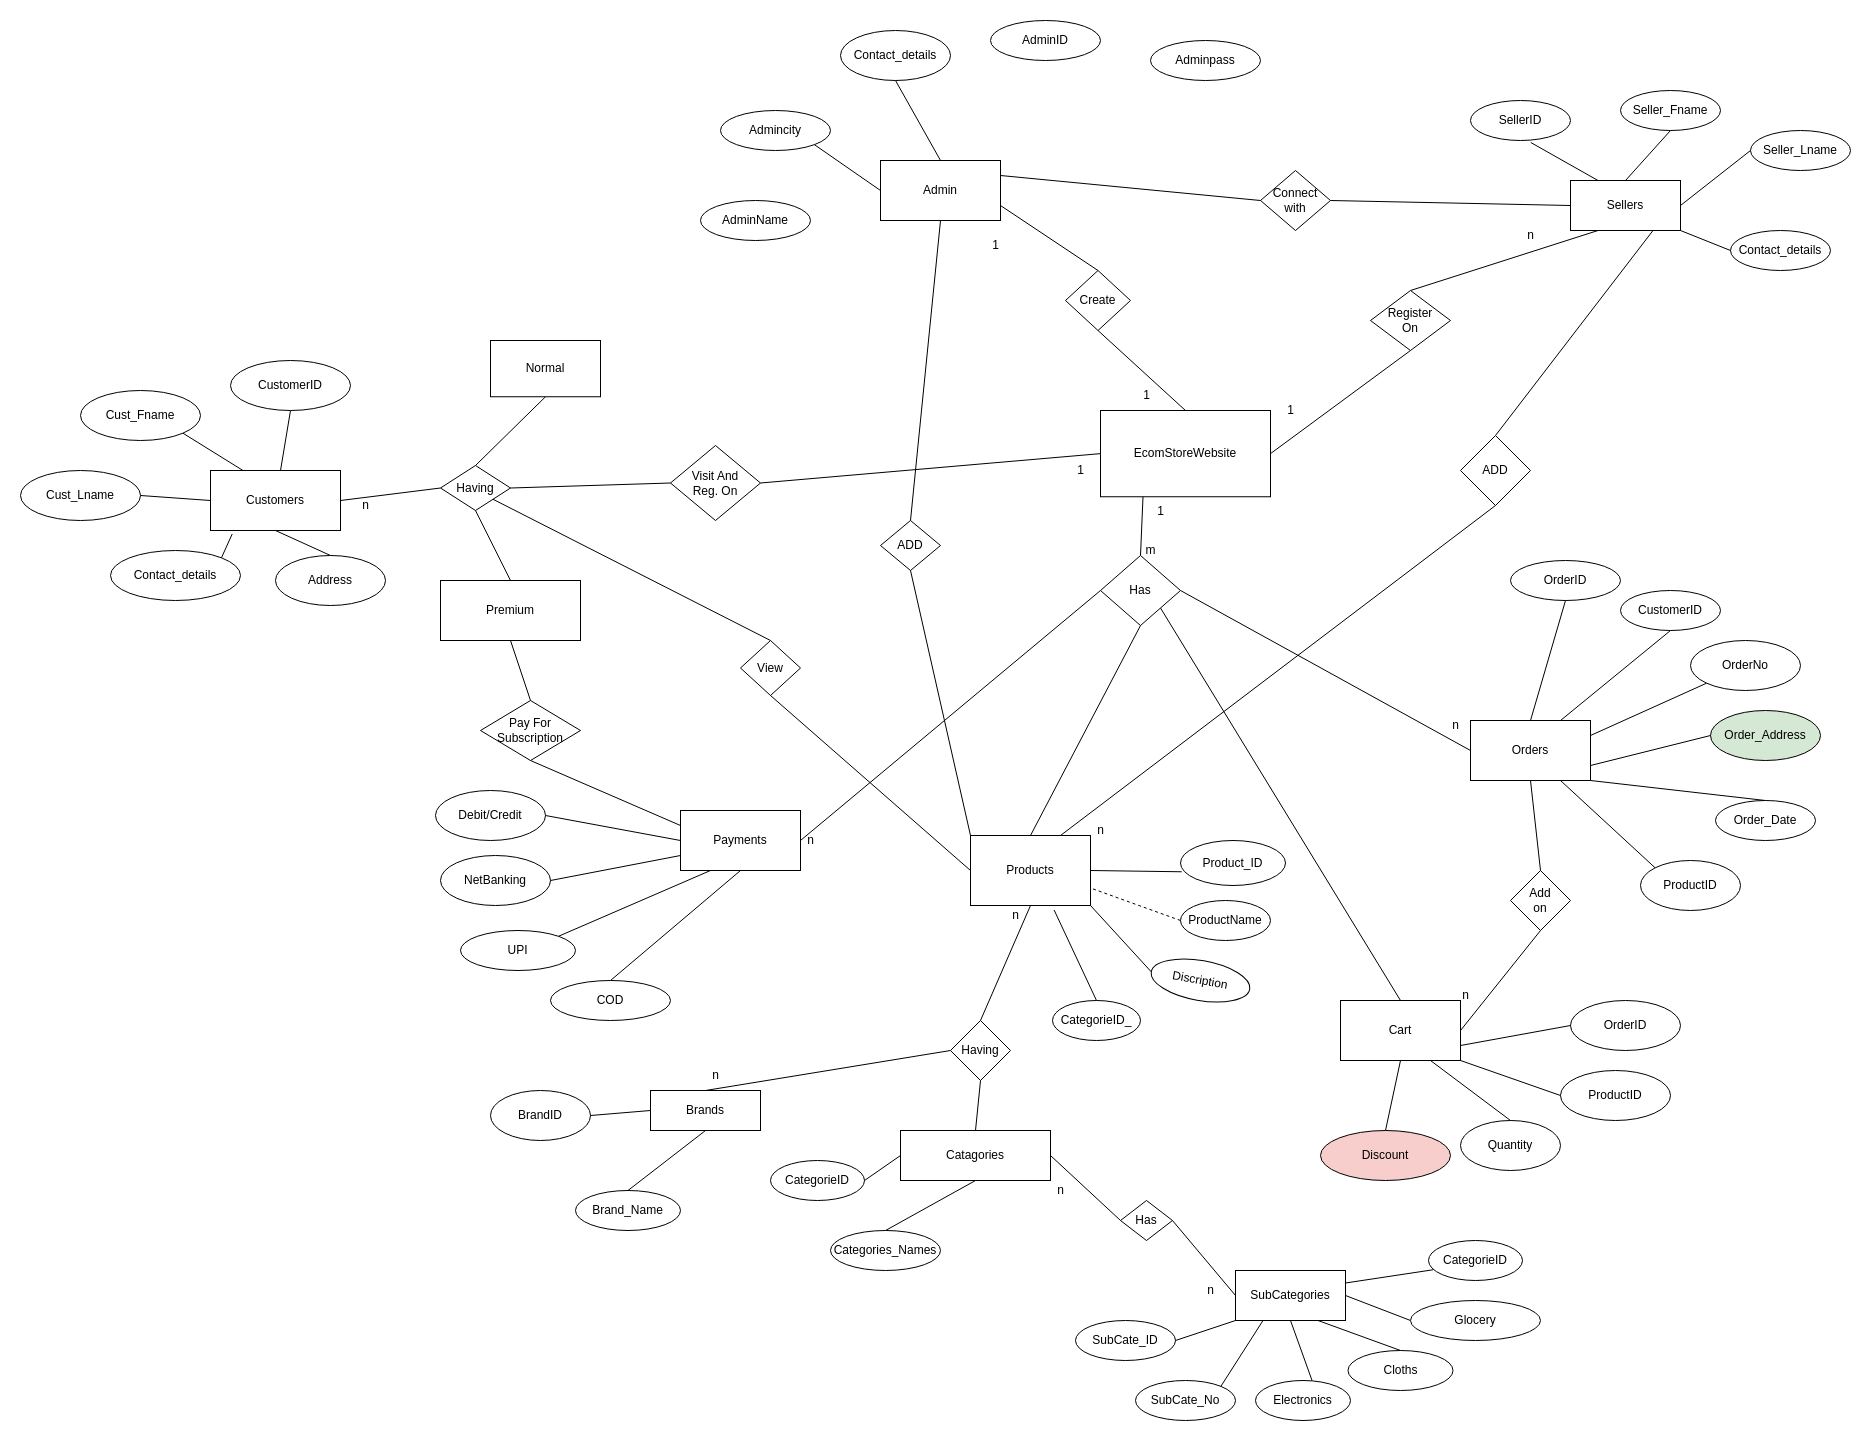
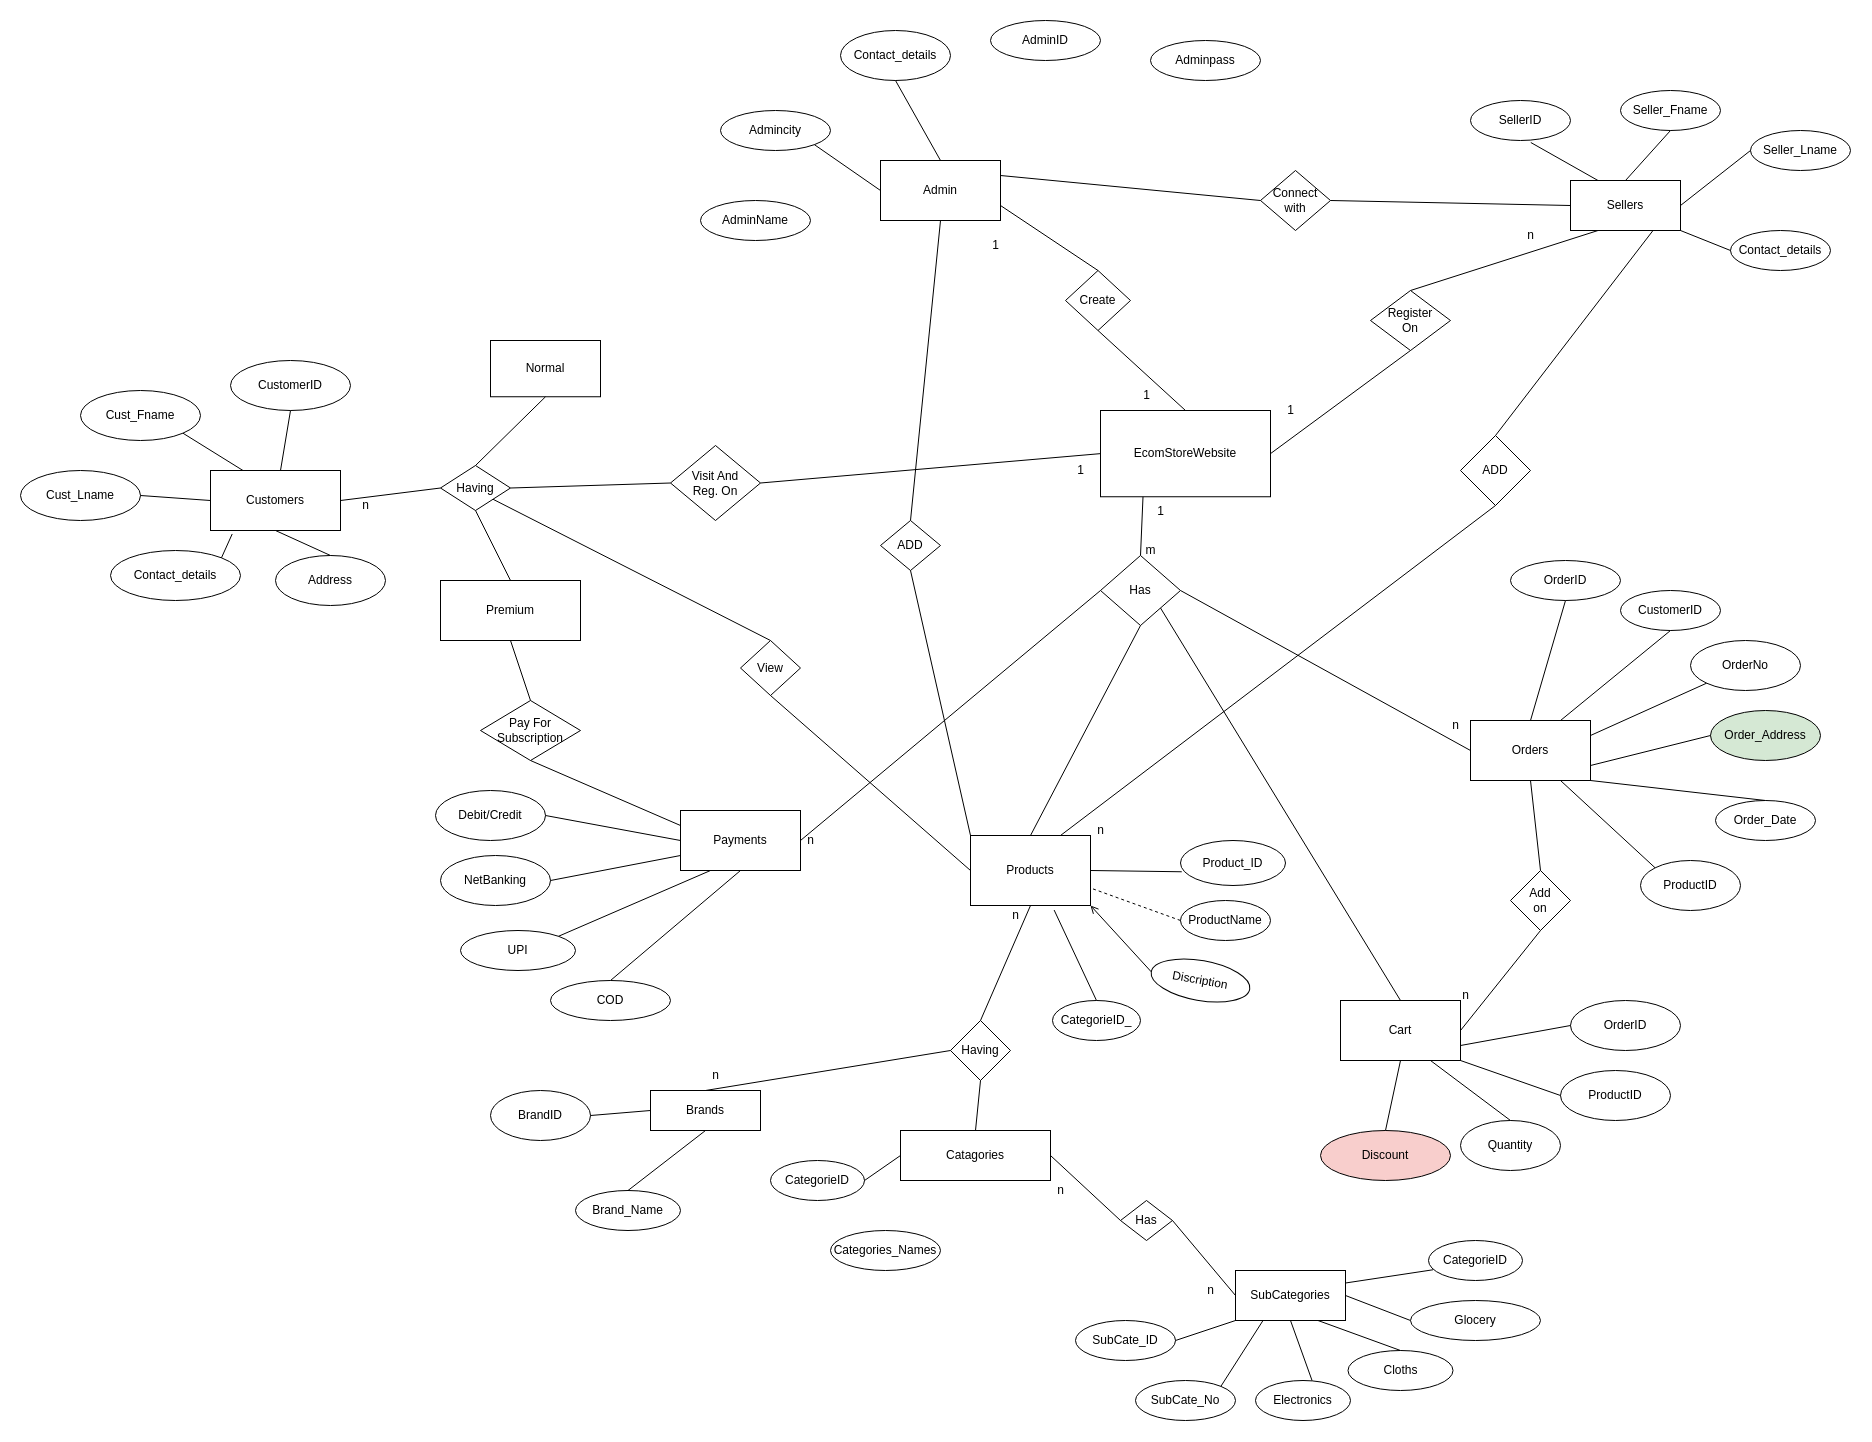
edge "Products" -- "Discription": arrowhead none -> open
edge "Catagories" -- "Categories_Names": removed
